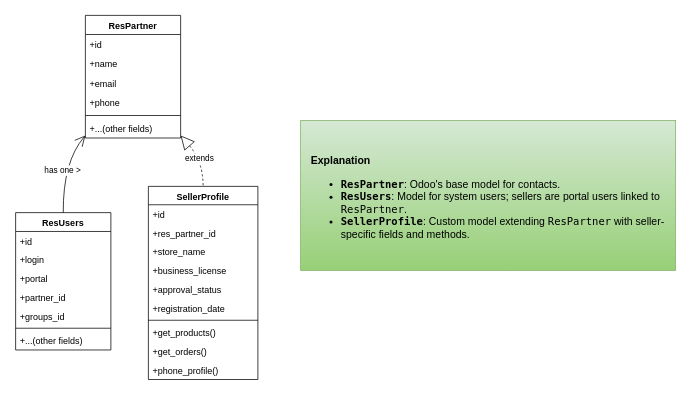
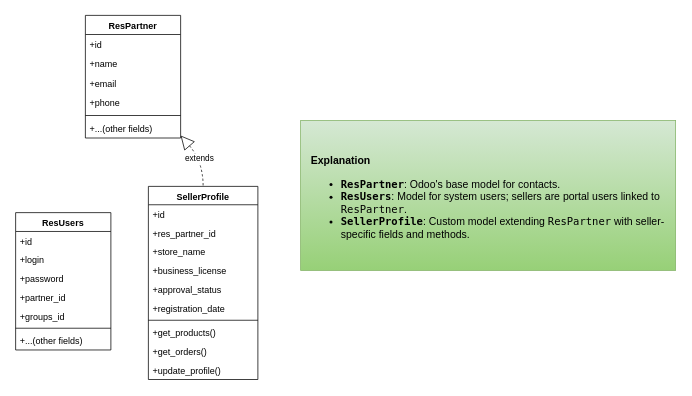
edge "ResUsers" -> "ResPartner": removed, label "has one >"
node "+portal": label "+portal" -> "+password"
node "+phone_profile()": label "+phone_profile()" -> "+update_profile()"
